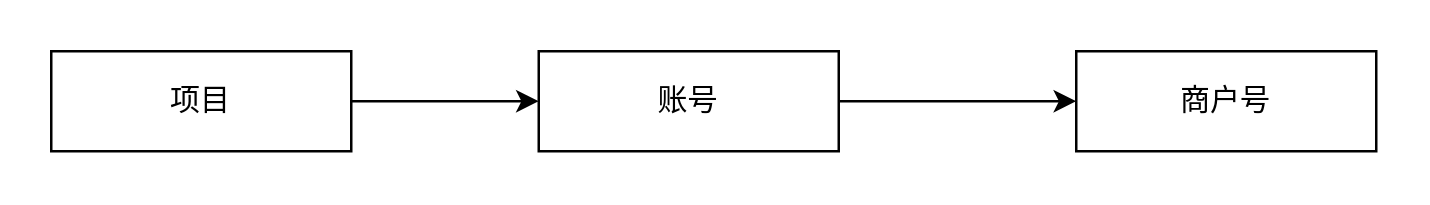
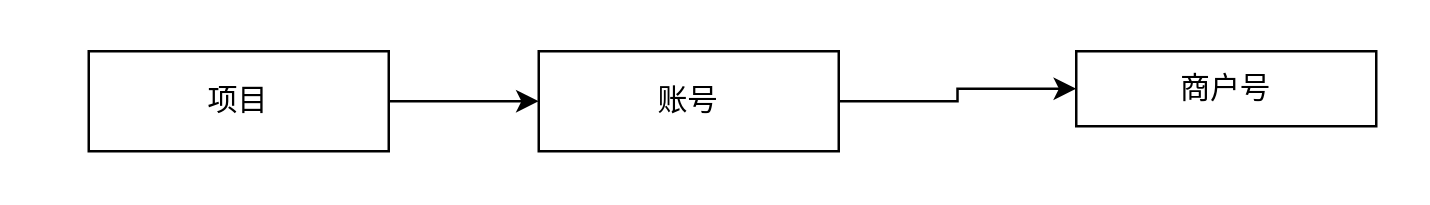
node "项目": moved (201, 101) -> (239, 101)
node "商户号": size 300x100 -> 300x75
